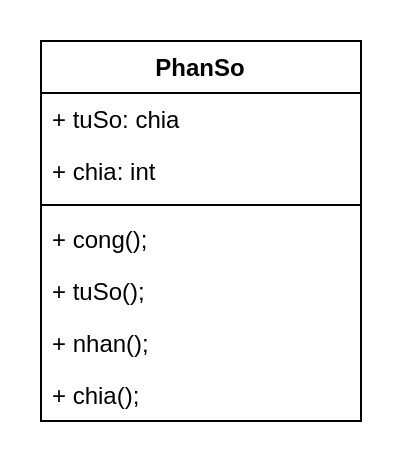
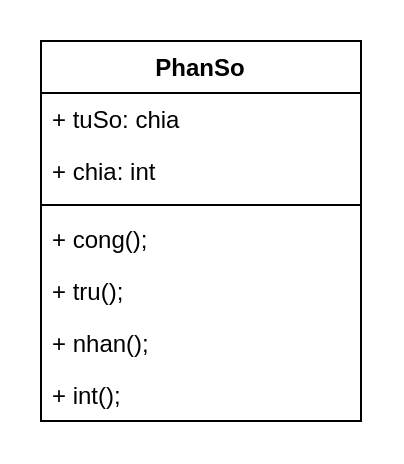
node "+ tuSo();": label "+ tuSo();" -> "+ tru();"
node "+ chia();": label "+ chia();" -> "+ int();"
